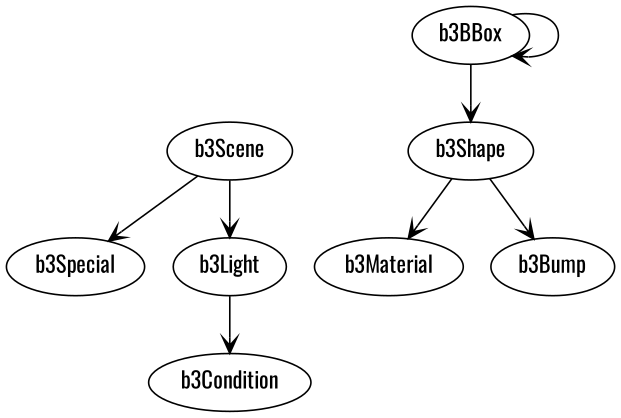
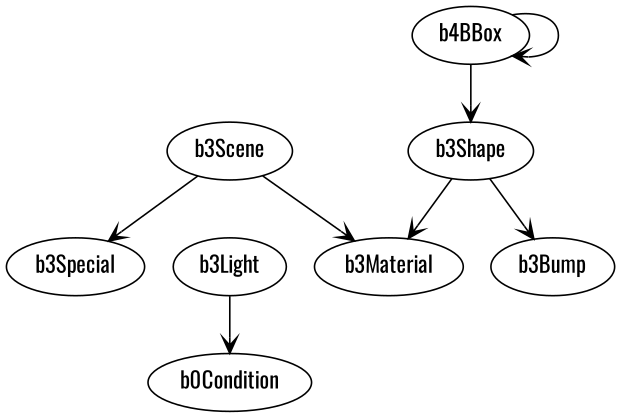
node "b3BBox": label "b3BBox" -> "b4BBox"
edge "b3Scene" -> "b3Light": now "b3Scene" -> "b3Material"
node "b3Condition": label "b3Condition" -> "b0Condition"
